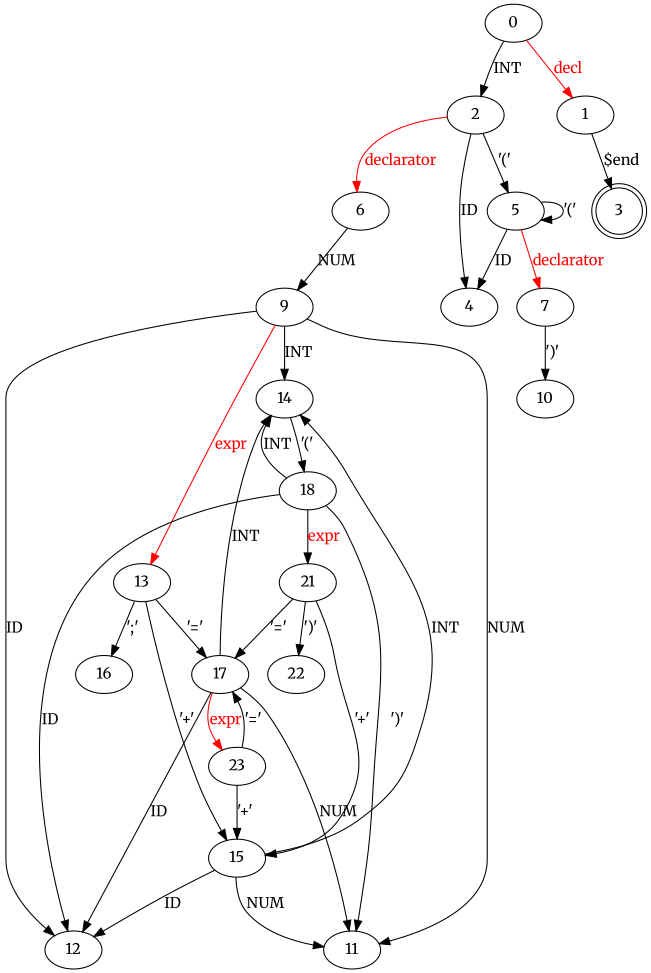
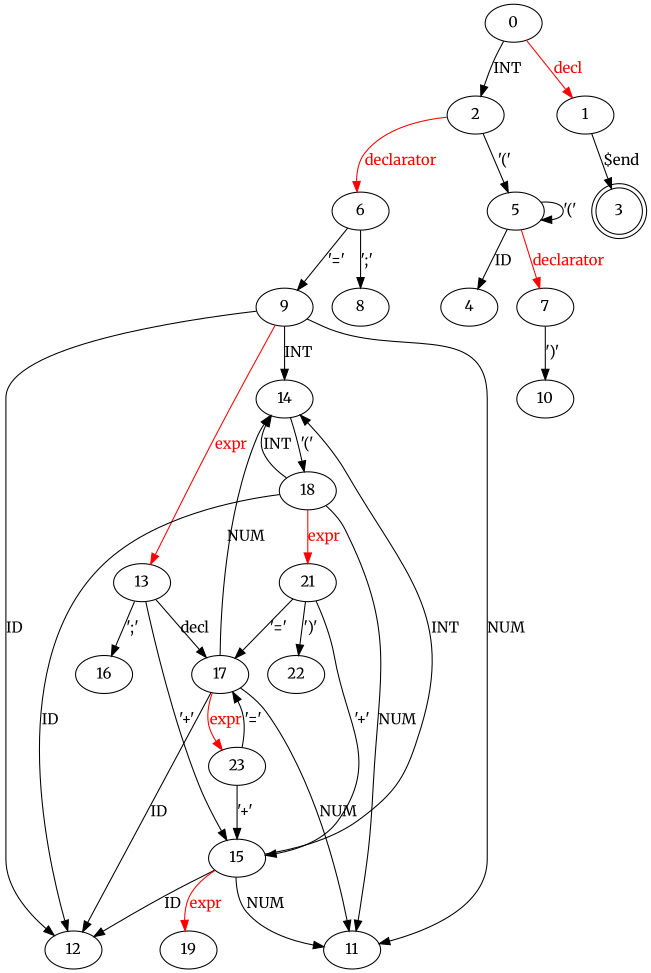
edge "2" -> "4": removed, label "ID"
edge "6" -> "9": label "NUM" -> "'='"
node "8": added
edge "18" -> "21": color black -> red
edge "17" -> "14": label "INT" -> "NUM"
edge "13" -> "17": label "'='" -> "decl"
edge "18" -> "11": label "')'" -> "NUM"
node "19": added
